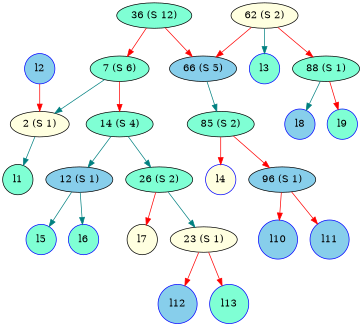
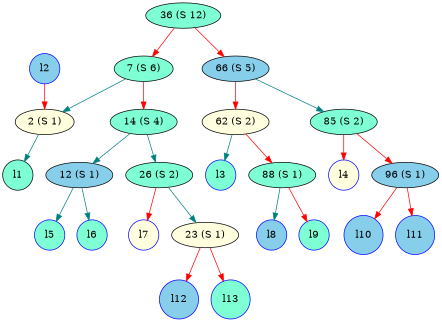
edge "62 (S 2)" -> "66 (S 5)": reversed
node "l7": color black -> blue
